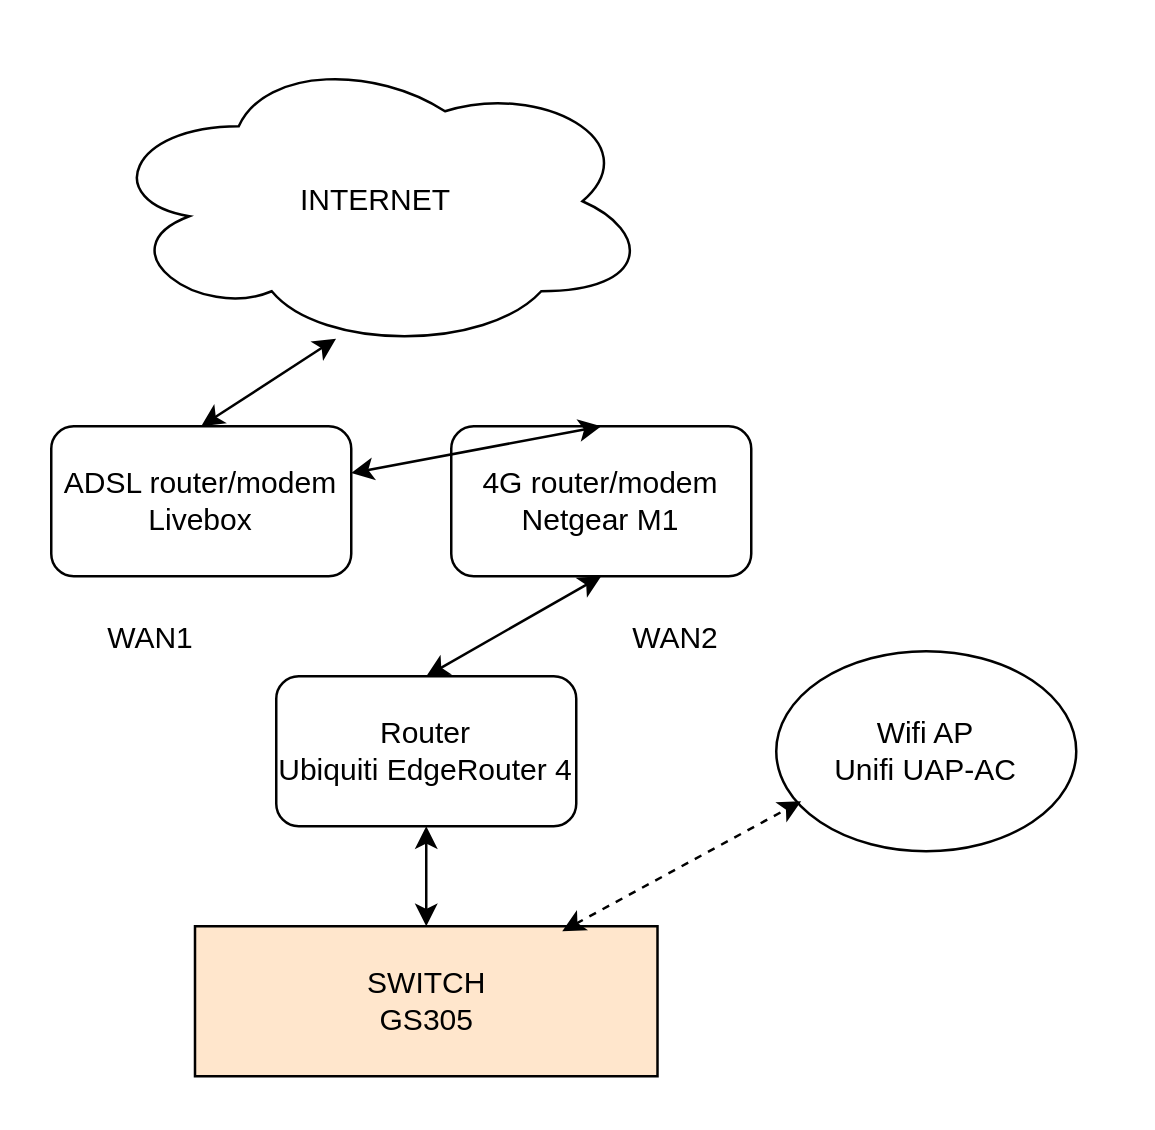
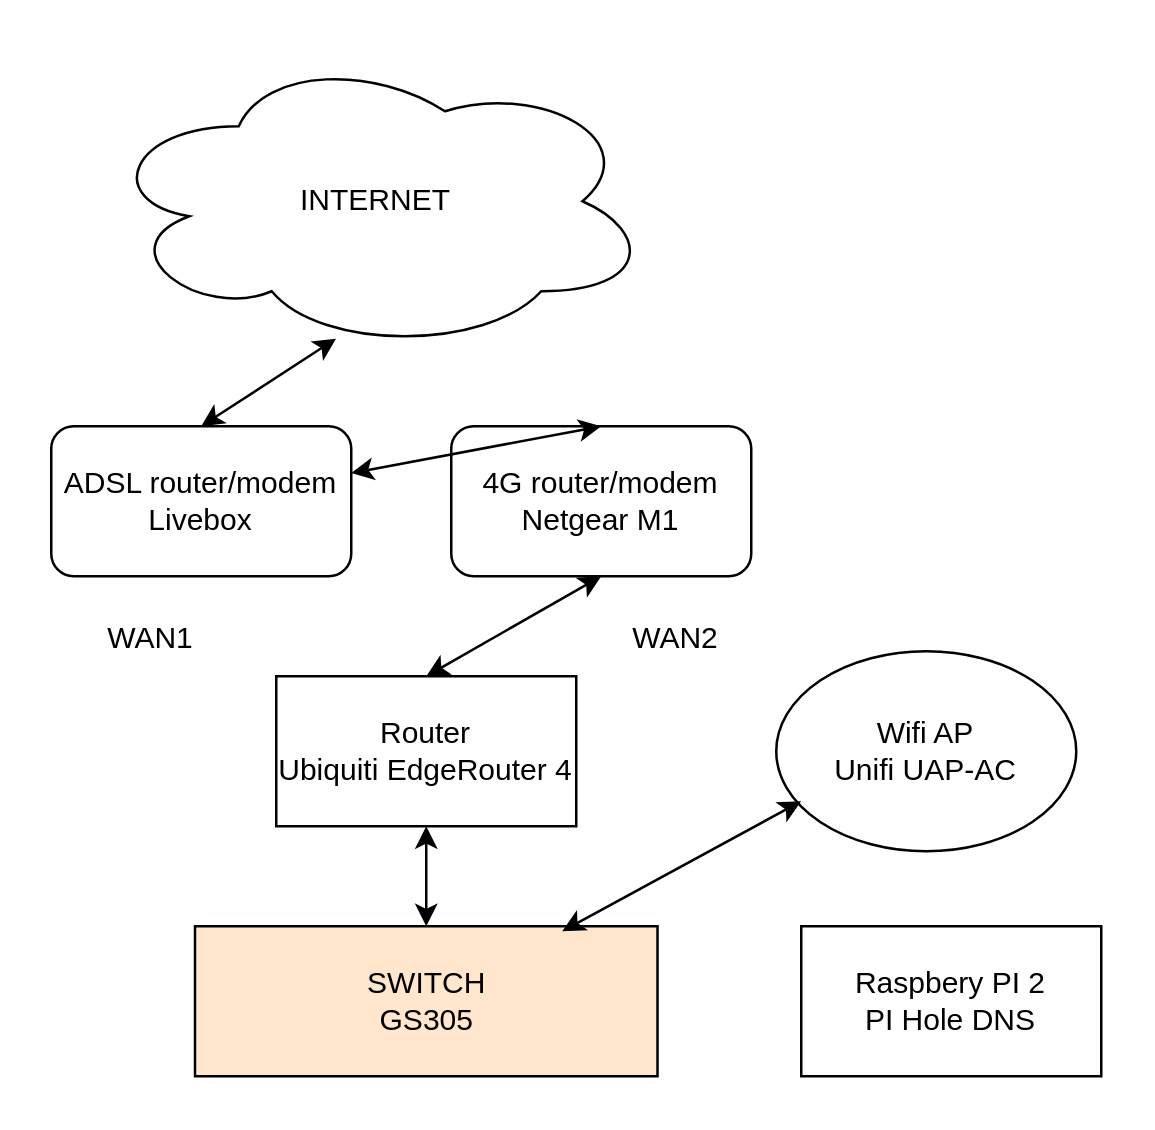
node "Router Ubiquiti EdgeRouter 4": shape rounded rectangle -> rectangle
edge "Wifi AP Unifi UAP-AC" -- "SWITCH GS305": style dashed -> solid
node "Raspbery PI 2 PI Hole DNS": added
